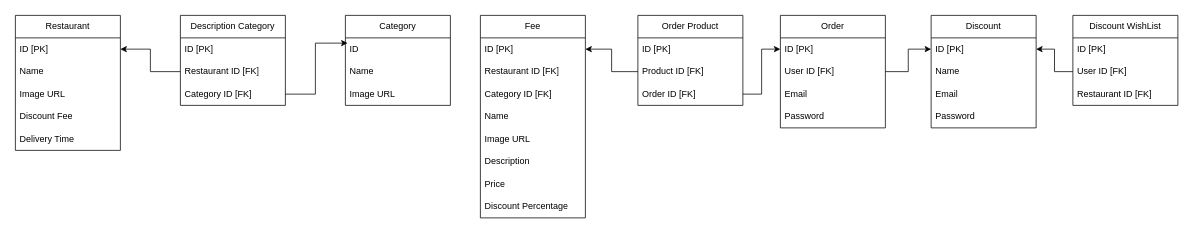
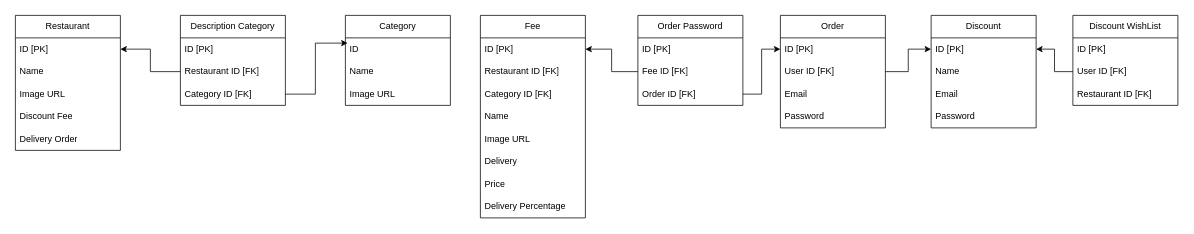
node "Order Product": label "Order Product" -> "Order Password"
node "Product ID [FK]": label "Product ID [FK]" -> "Fee ID [FK]"
node "Delivery Time": label "Delivery Time" -> "Delivery Order"
node "Description": label "Description" -> "Delivery"
node "Discount Percentage": label "Discount Percentage" -> "Delivery Percentage"
